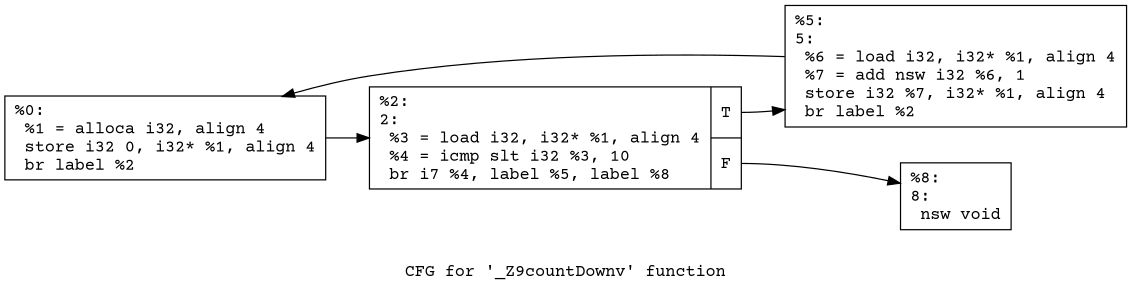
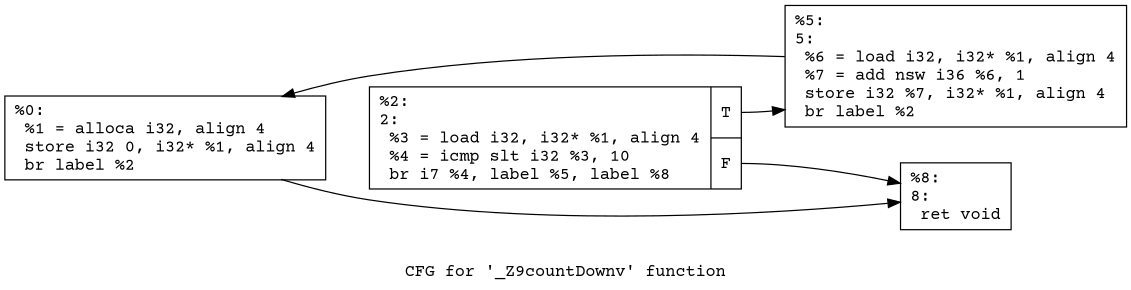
node "%5:": text "%7 = add nsw i32 %6, 1" -> "%7 = add nsw i36 %6, 1"
edge "%0:" -> "%2:": now "%0:" -> "%8:"
node "%8:": text "nsw void" -> "ret void"
